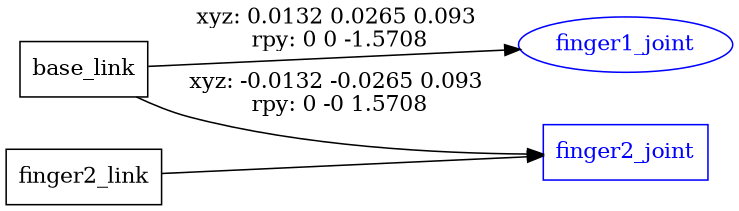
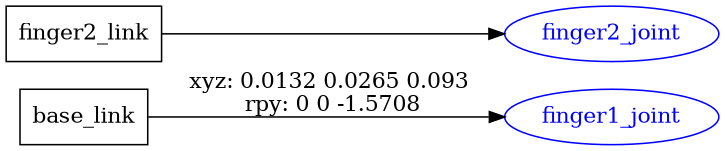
edge "base_link" -> "finger2_joint": removed, label "xyz: -0.0132 -0.0265 0.093 rpy: 0 -0 1.5708"
node "finger2_joint": shape box -> ellipse
